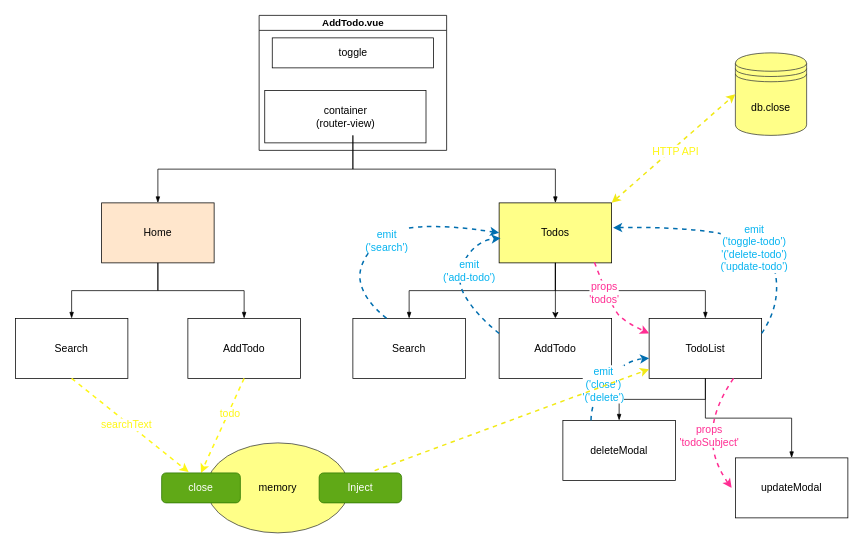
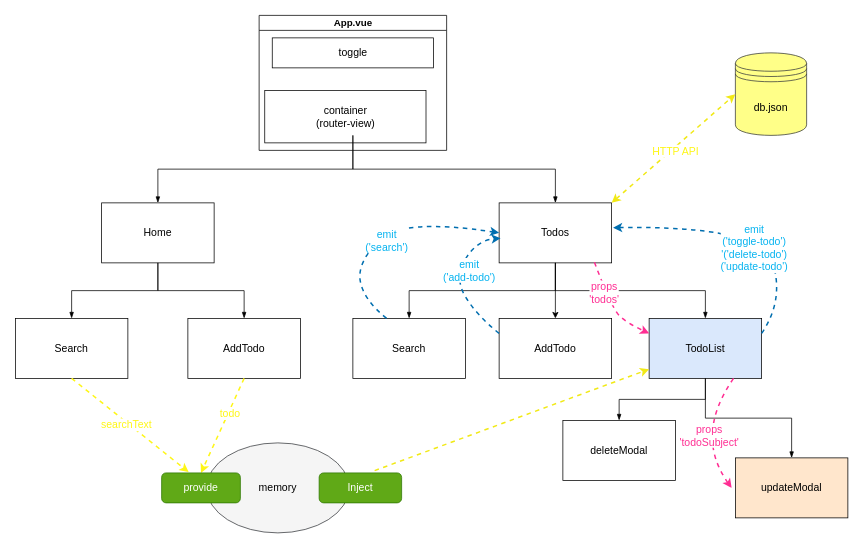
node "AddTodo.vue": label "AddTodo.vue" -> "App.vue"
node "db.close": label "db.close" -> "db.json"
node "Home": fillcolor #ffe6cc -> #ffffff
node "Todos": fillcolor #ffff88 -> #ffffff
node "TodoList": fillcolor #ffffff -> #dae8fc
edge "deleteModal" -> "TodoList": removed, label "emit('close')'('delete')"
node "close": label "close" -> "provide"
node "memory": fillcolor #ffff88 -> #f5f5f5
node "updateModal": fillcolor #ffffff -> #ffe6cc
